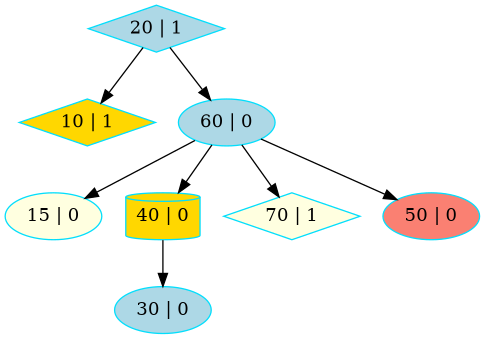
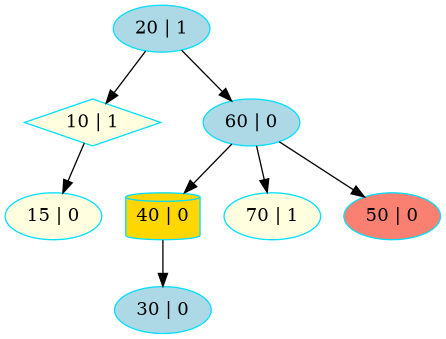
node "20 | 1": shape diamond -> ellipse
node "10 | 1": fillcolor gold -> lightyellow
edge "60 | 0" -> "15 | 0": now "10 | 1" -> "15 | 0"
node "70 | 1": shape diamond -> ellipse
